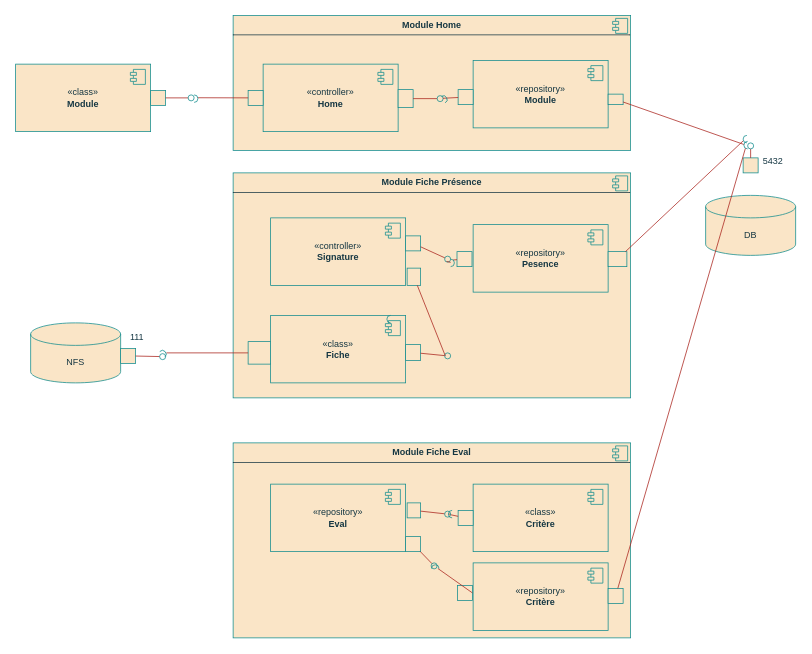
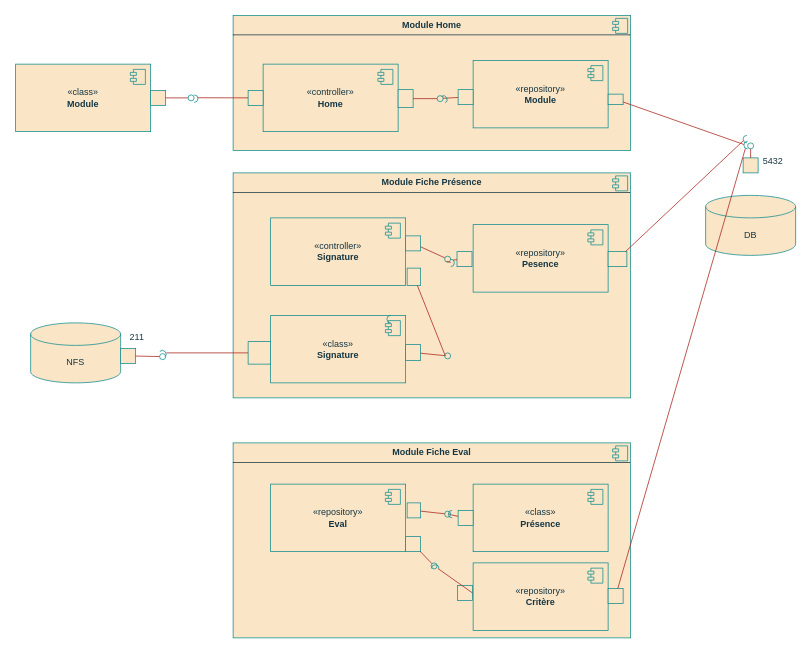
node "111": label "111" -> "211"
node "«class» Fiche": label "«class» Fiche" -> "«class» Signature"
node "«class» Critère": label "«class» Critère" -> "«class» Présence"
